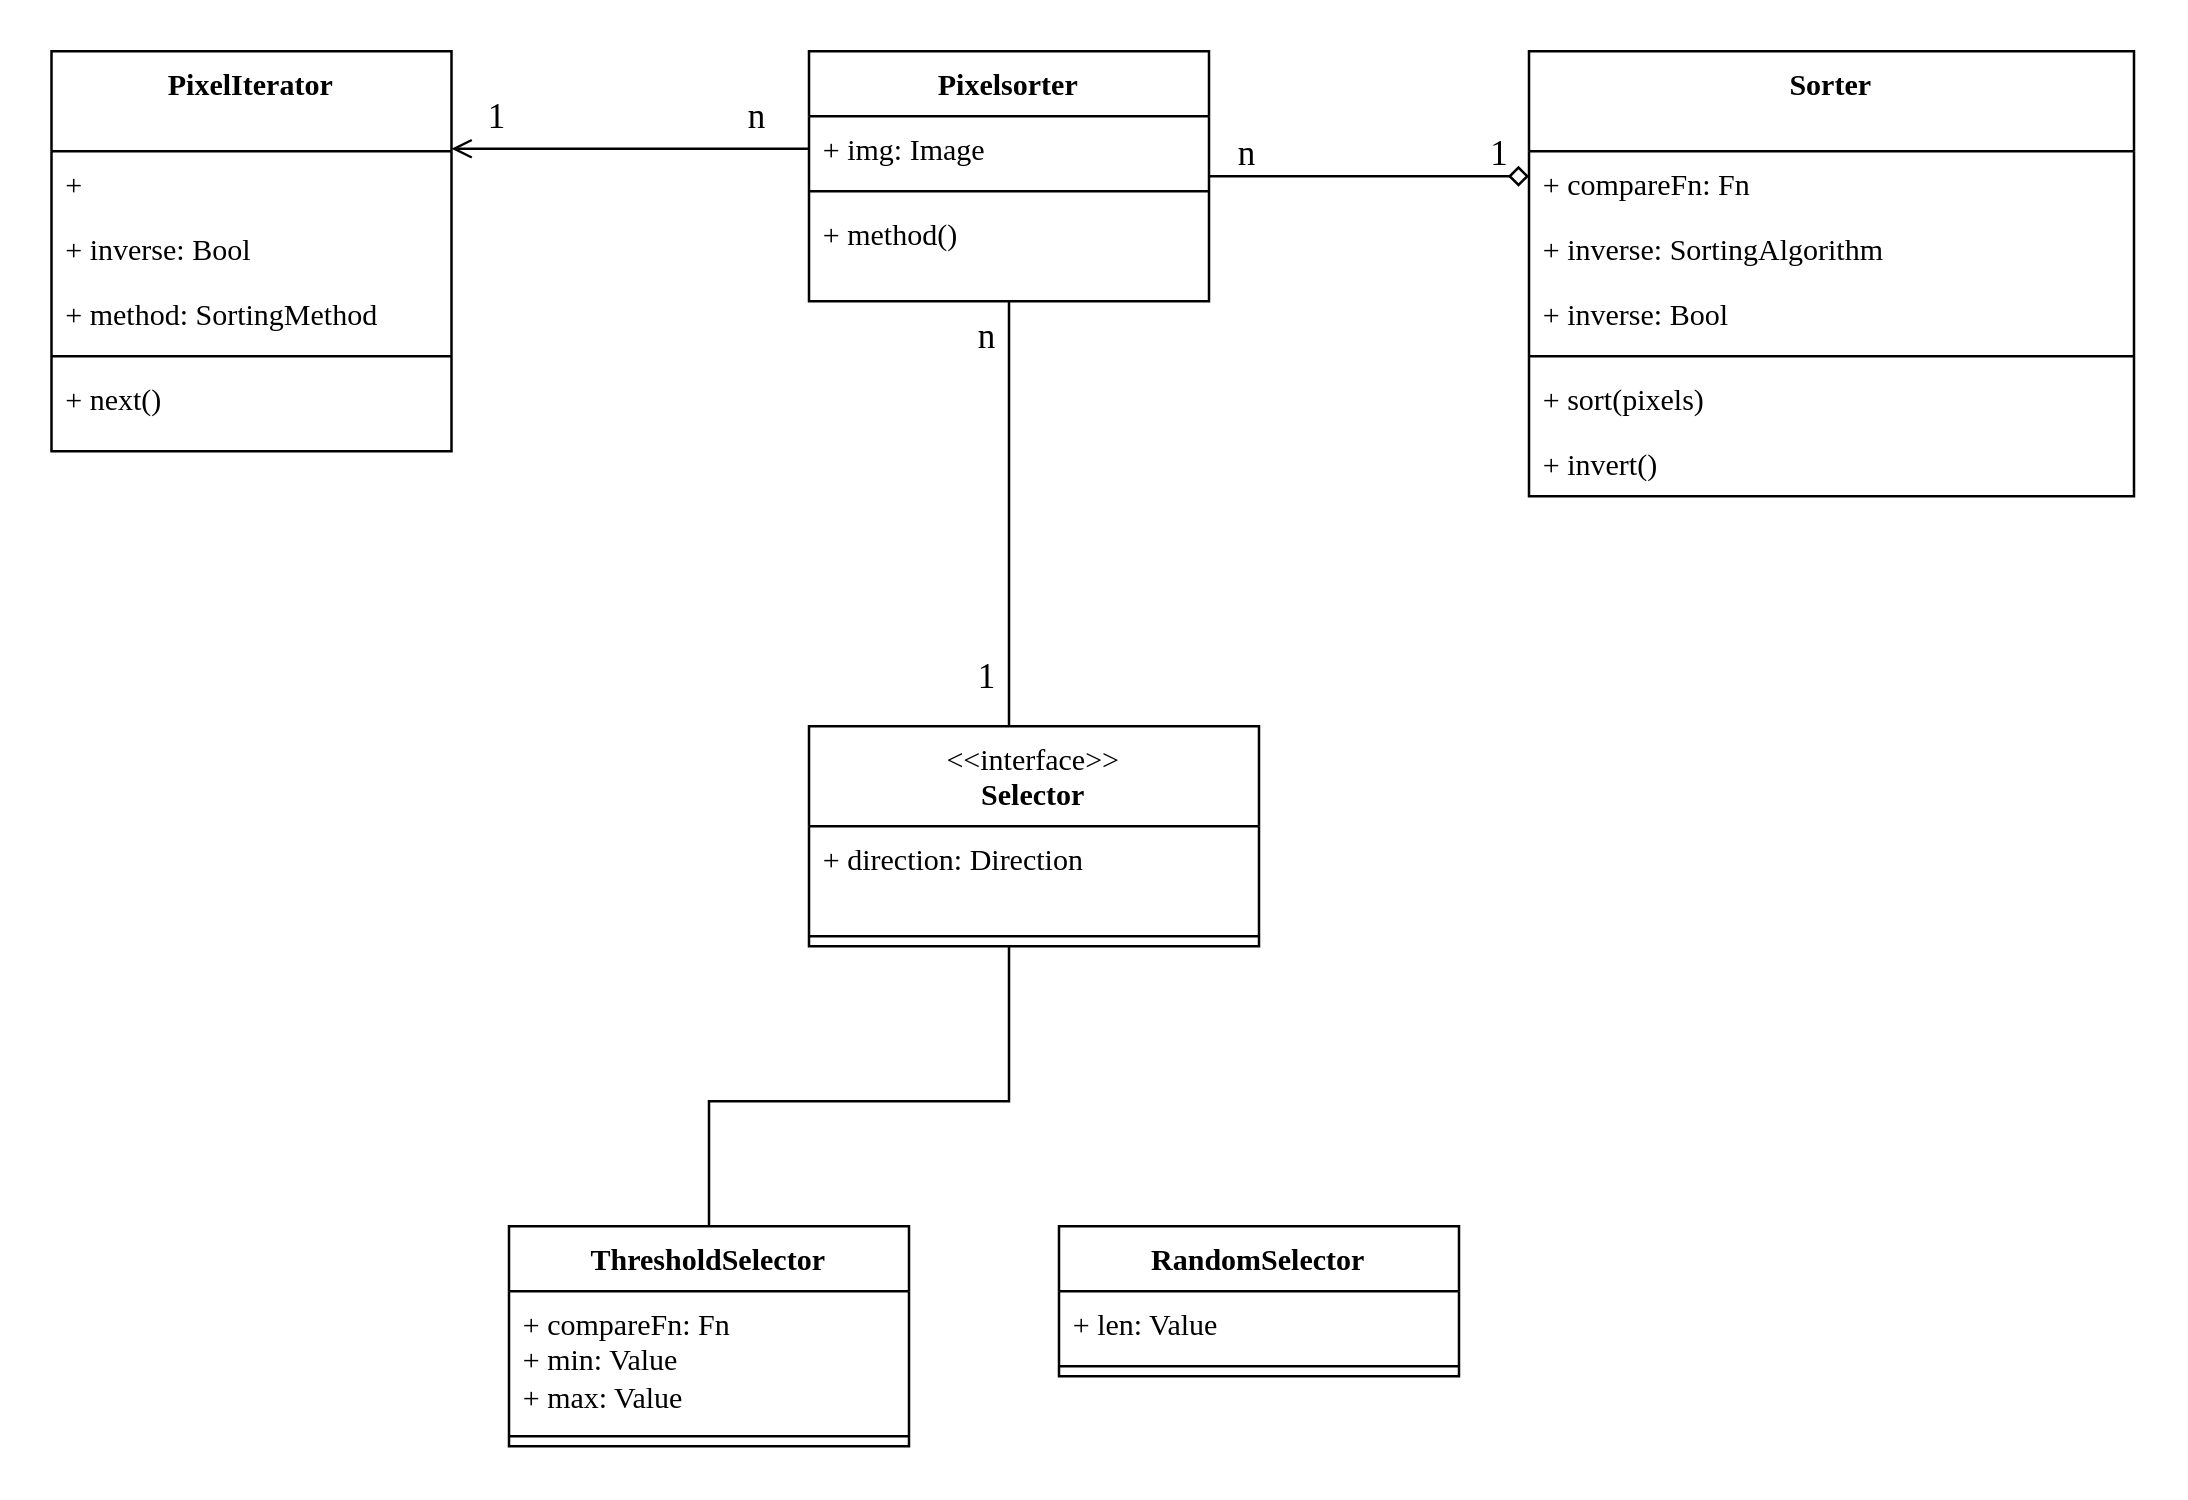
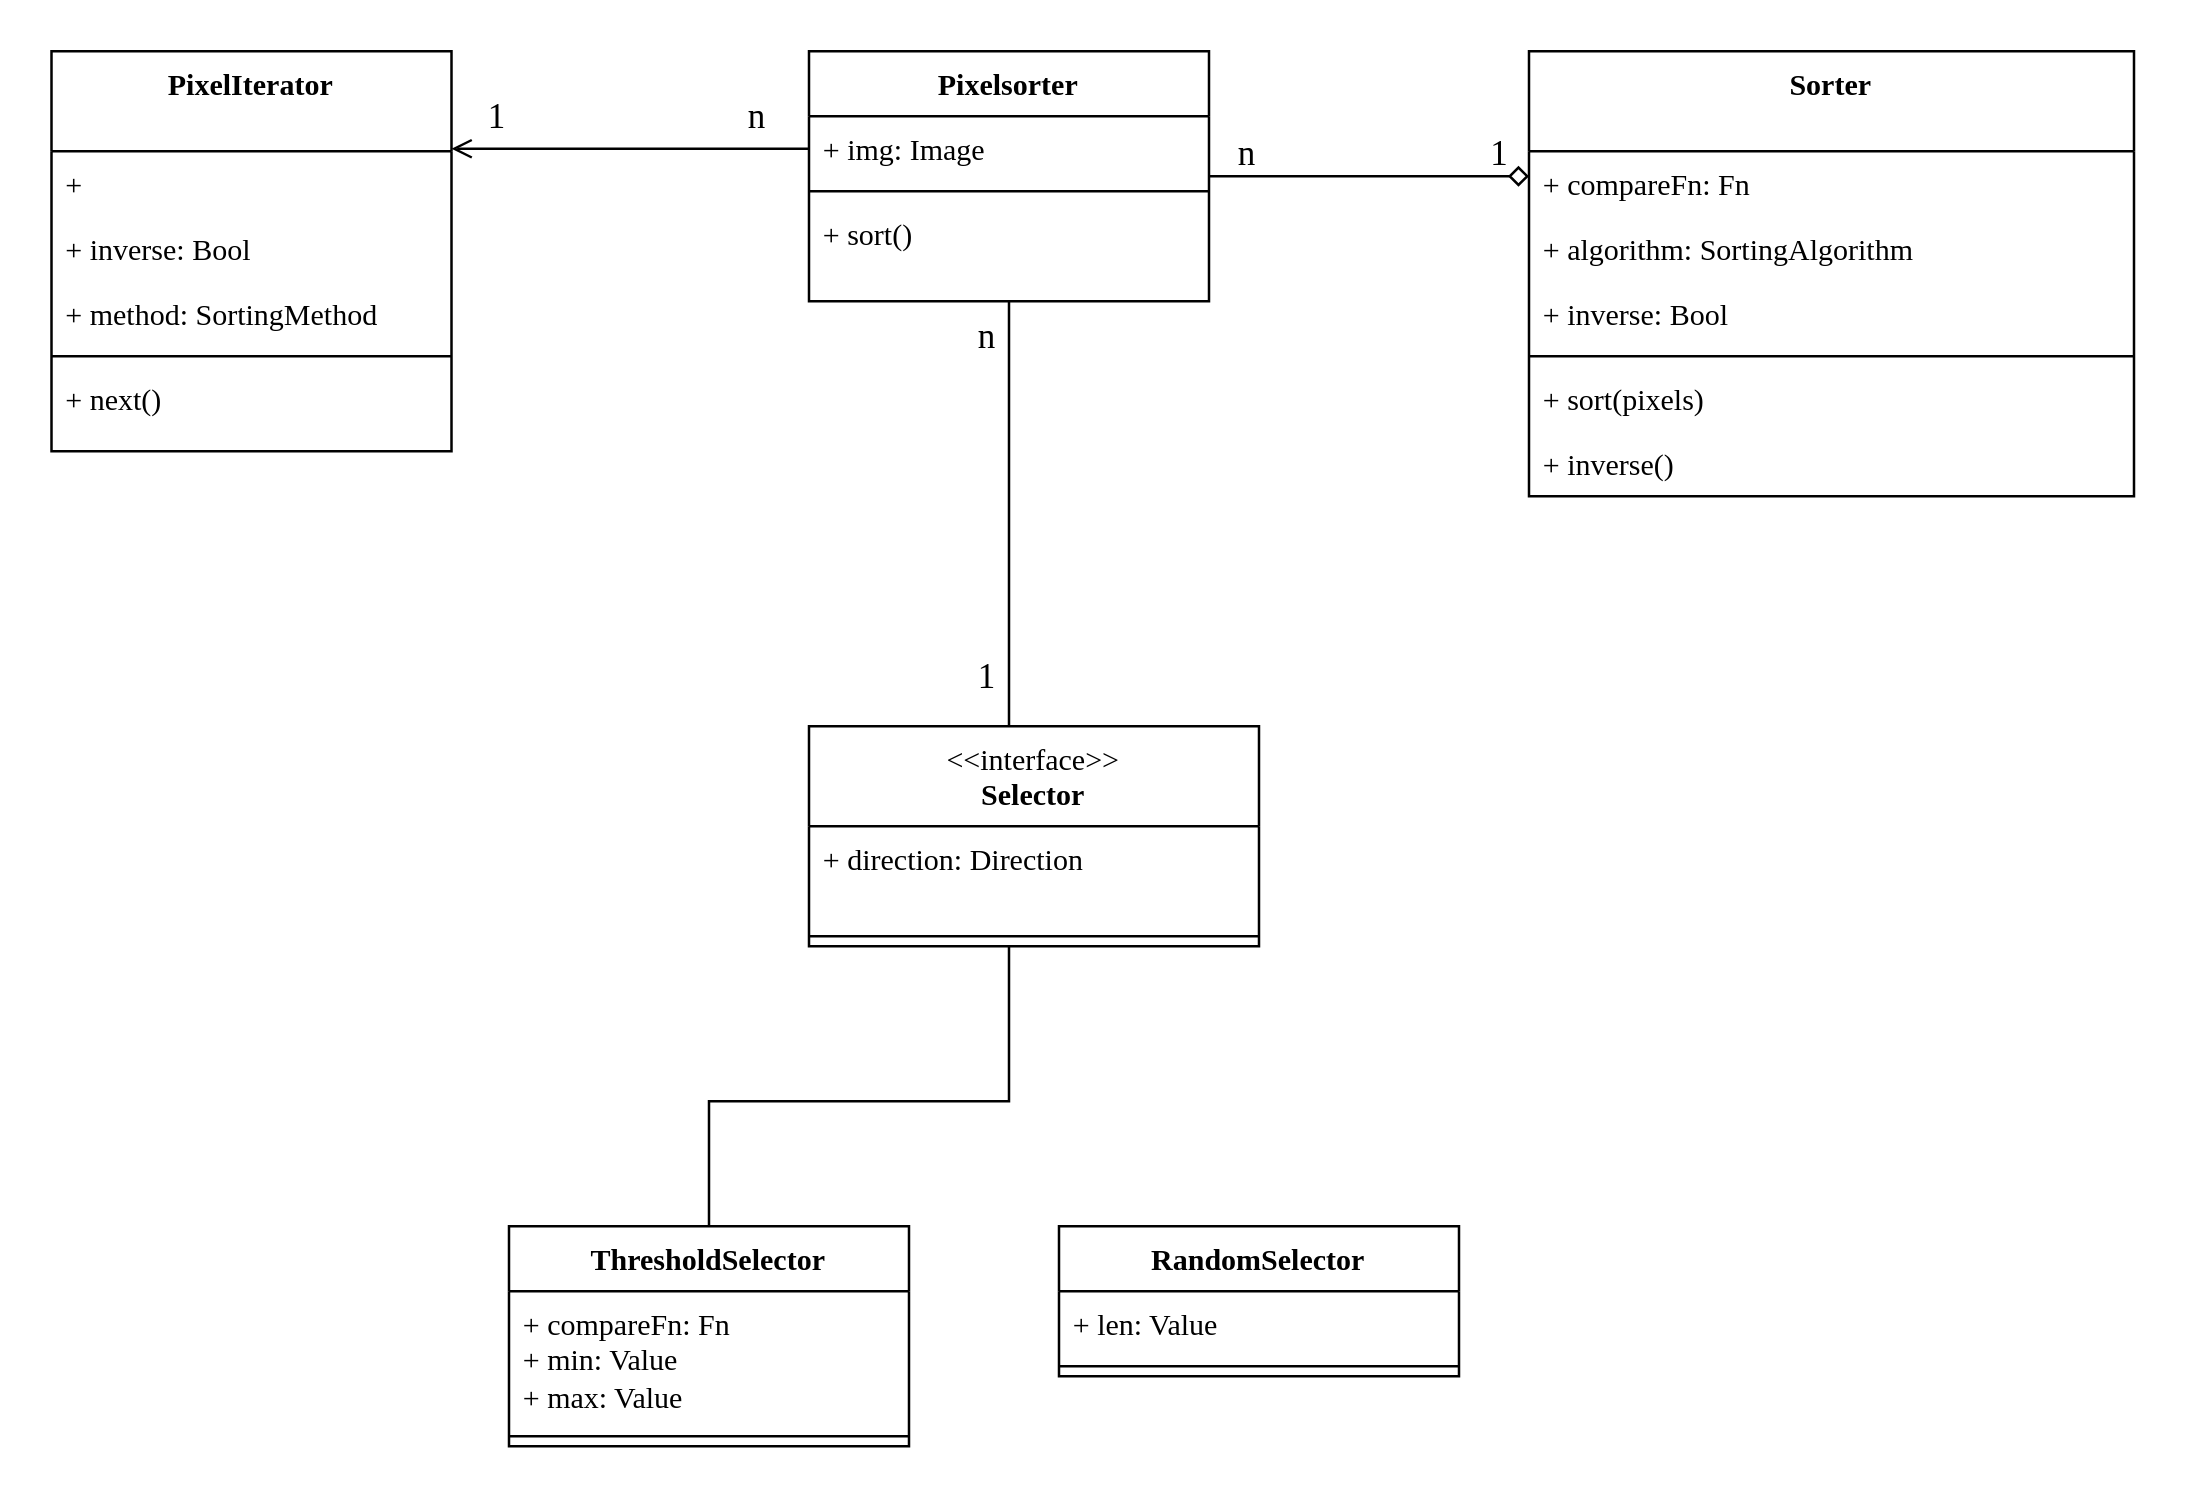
node "+ method()": label "+ method()" -> "+ sort()"
node "+ inverse: SortingAlgorithm": label "+ inverse: SortingAlgorithm" -> "+ algorithm: SortingAlgorithm"
node "+ invert()": label "+ invert()" -> "+ inverse()"
